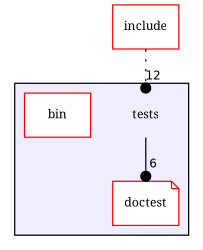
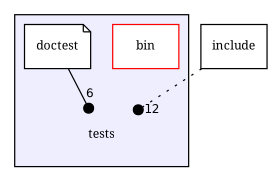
node "include": color red -> black
edge "tests" -> "doctest": reversed
node "doctest": color red -> black
